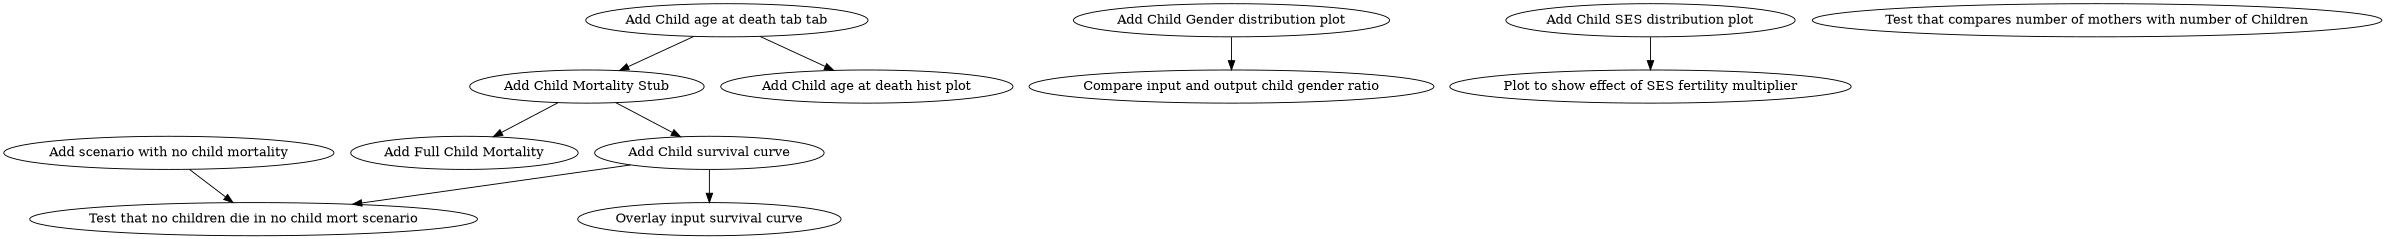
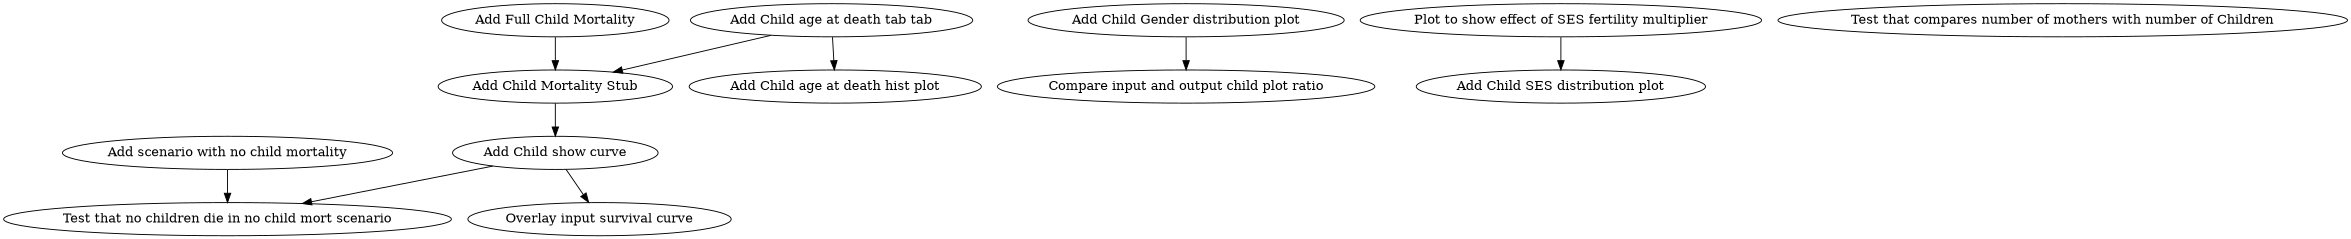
edge "Add Child SES distribution plot" -> "Plot to show effect of SES fertility multiplier": reversed
node "Compare input and output child gender ratio": label "Compare input and output child gender ratio" -> "Compare input and output child plot ratio"
edge "Add Child Mortality Stub" -> "Add Full Child Mortality": reversed
node "Add Child survival curve": label "Add Child survival curve" -> "Add Child show curve"
